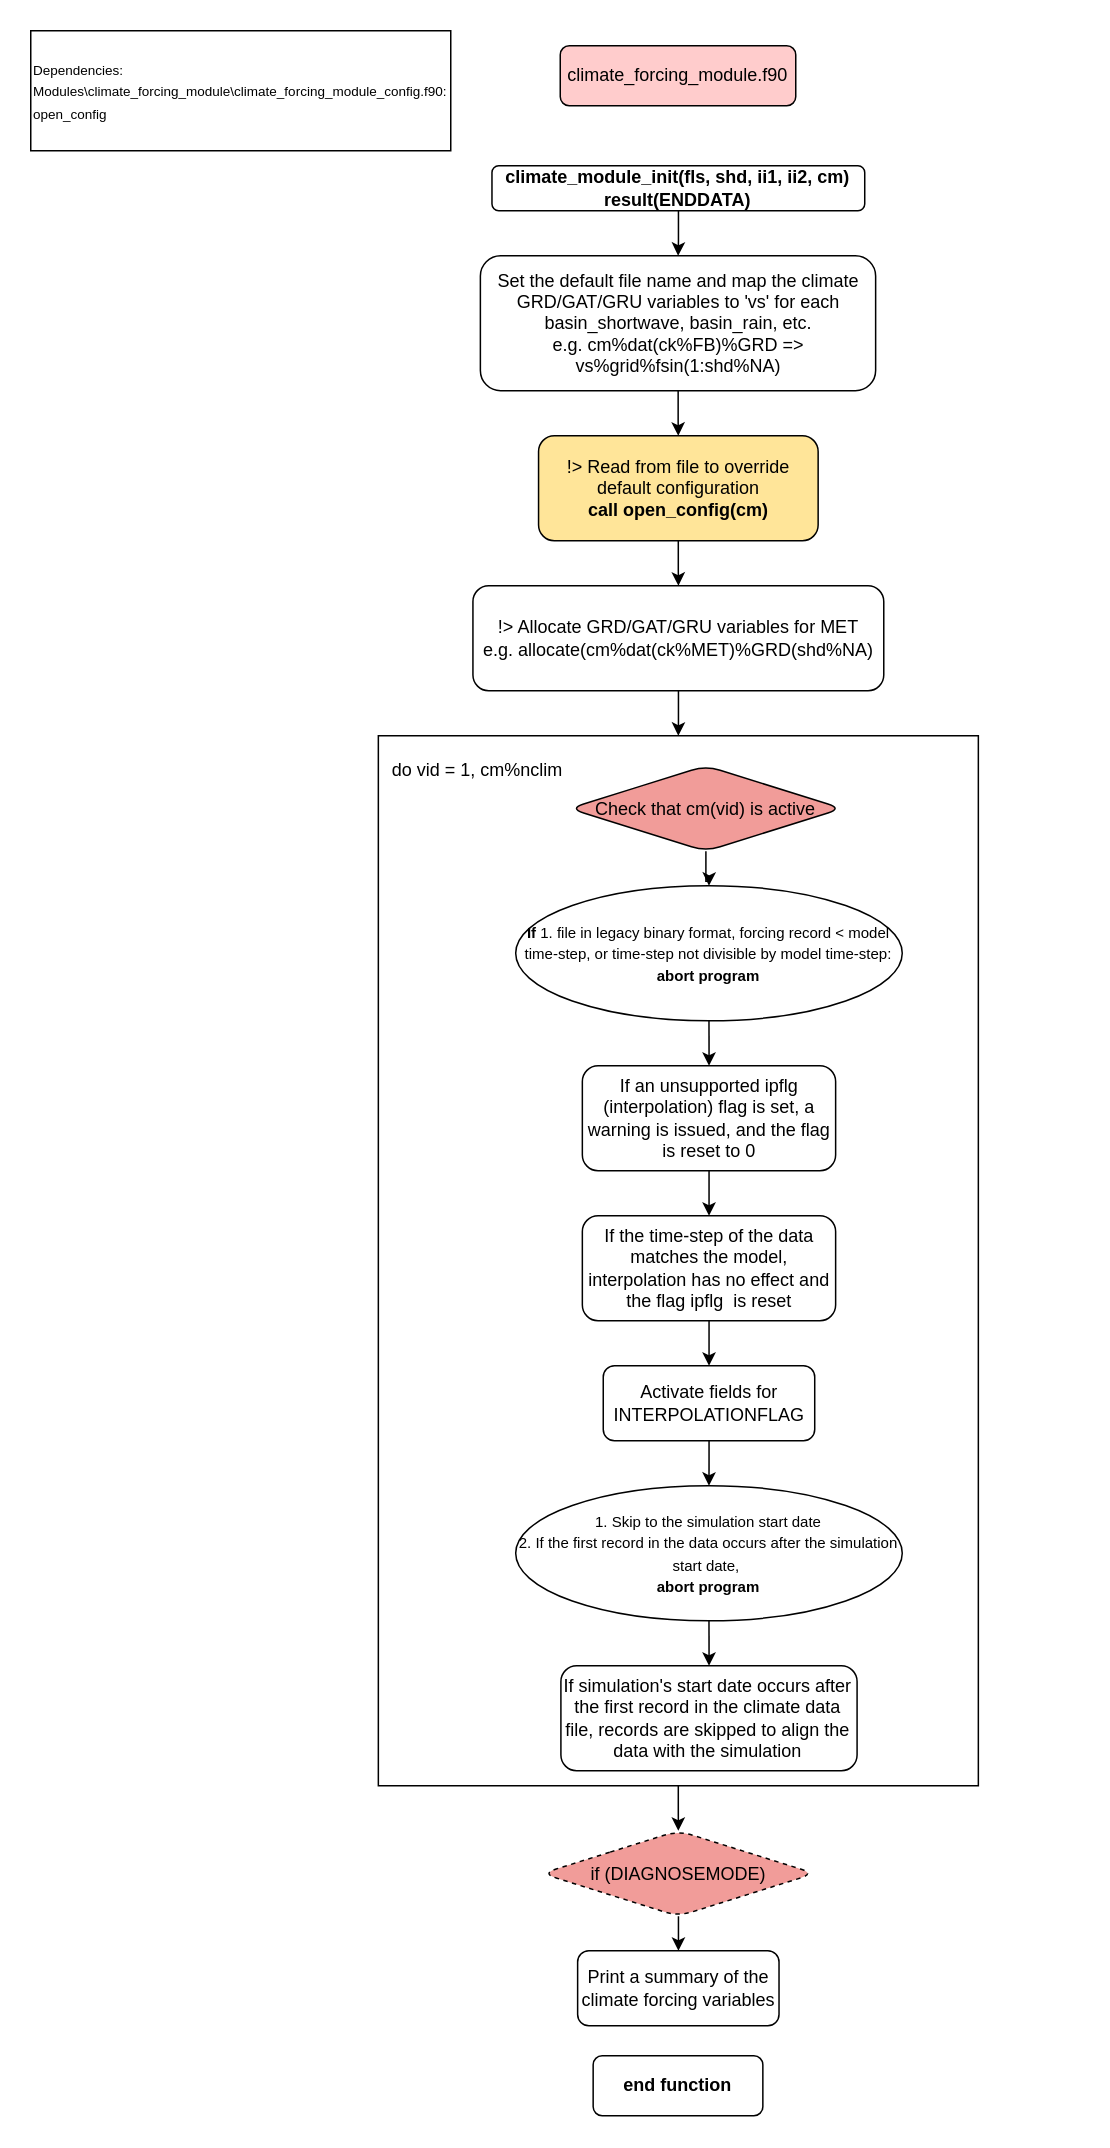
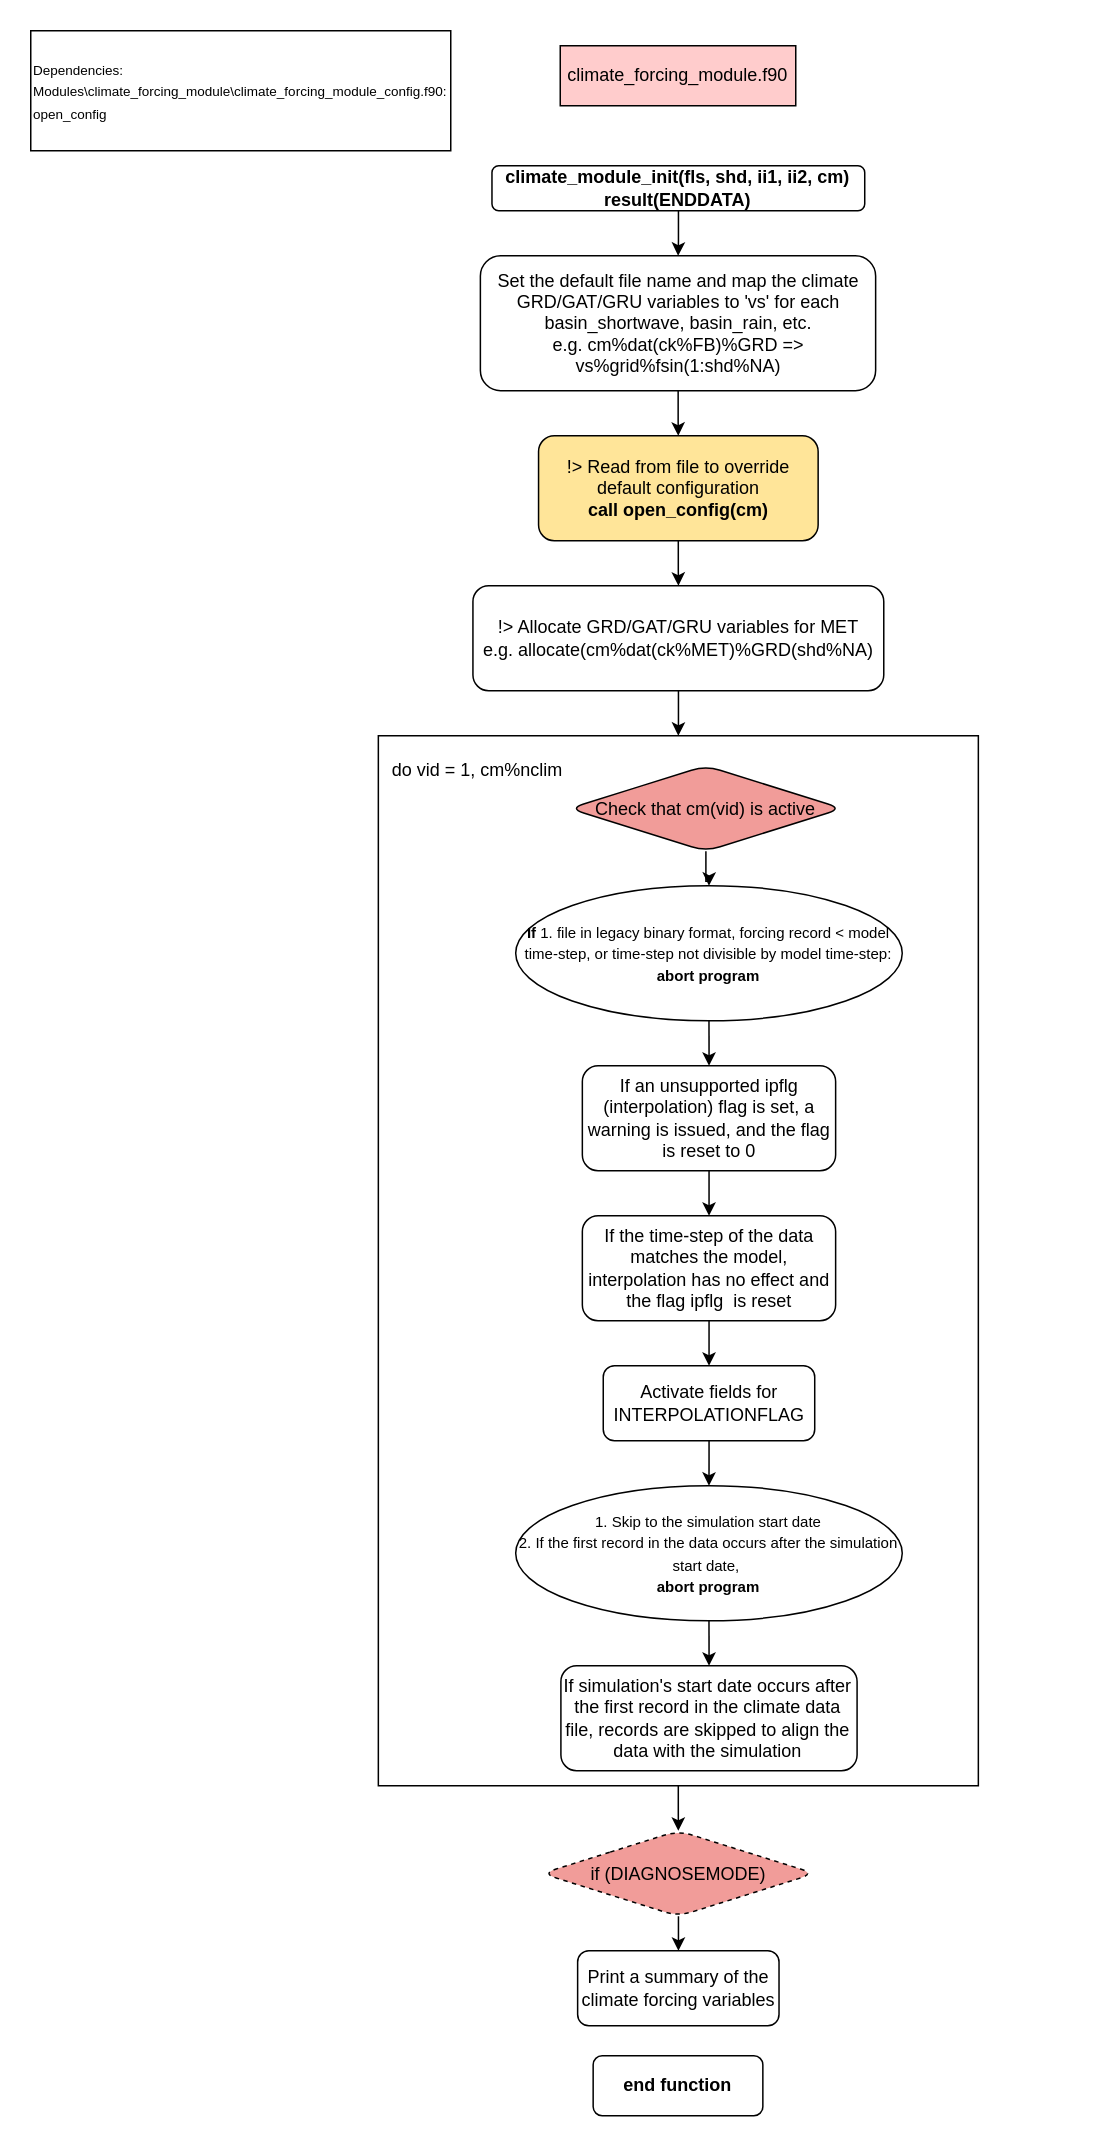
node "climate_forcing_module.f90": shape rounded rectangle -> rectangle
